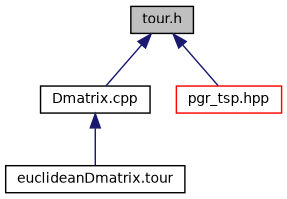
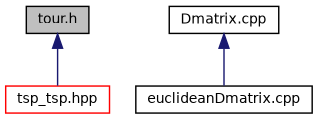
edge "Dmatrix.cpp" -> "tour.h": removed
node "pgr_tsp.hpp": label "pgr_tsp.hpp" -> "tsp_tsp.hpp"
node "euclideanDmatrix.tour": label "euclideanDmatrix.tour" -> "euclideanDmatrix.cpp"
